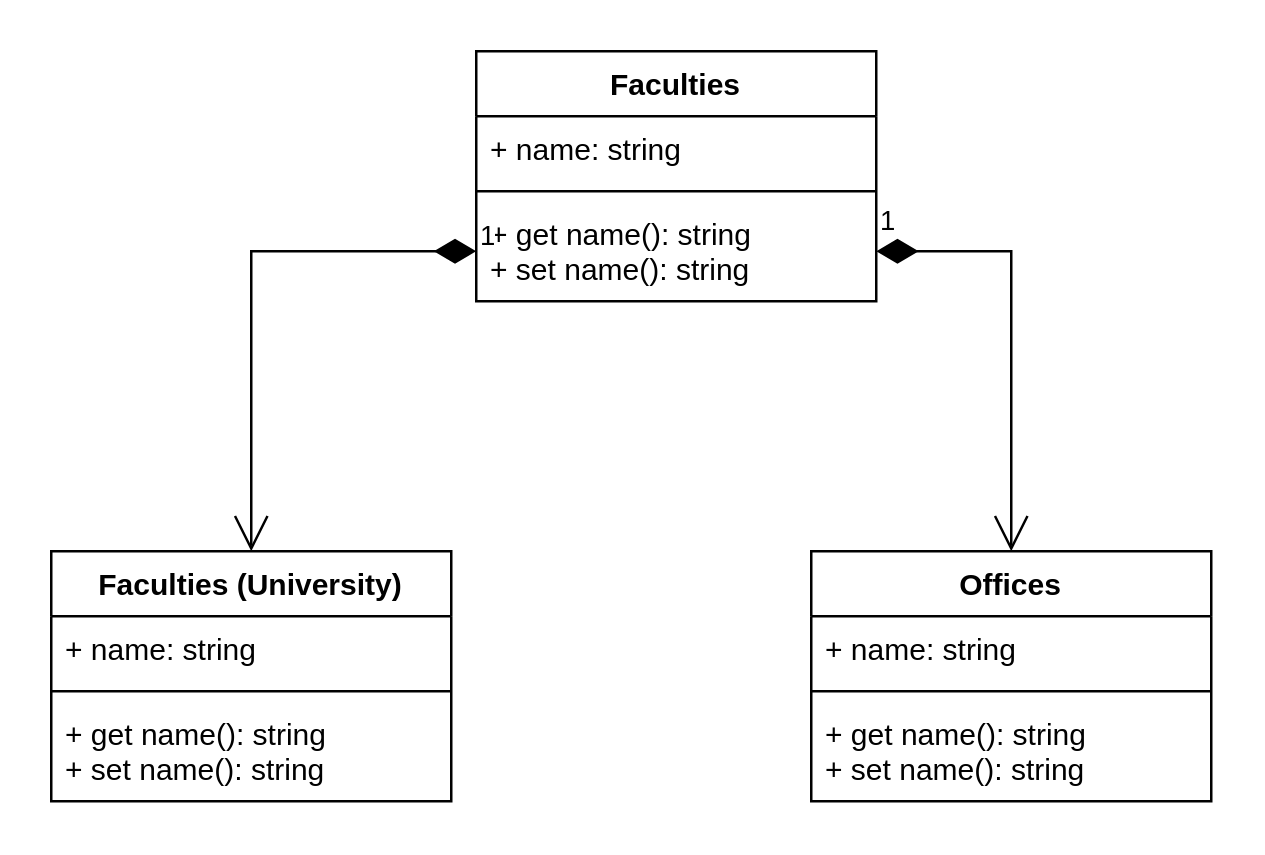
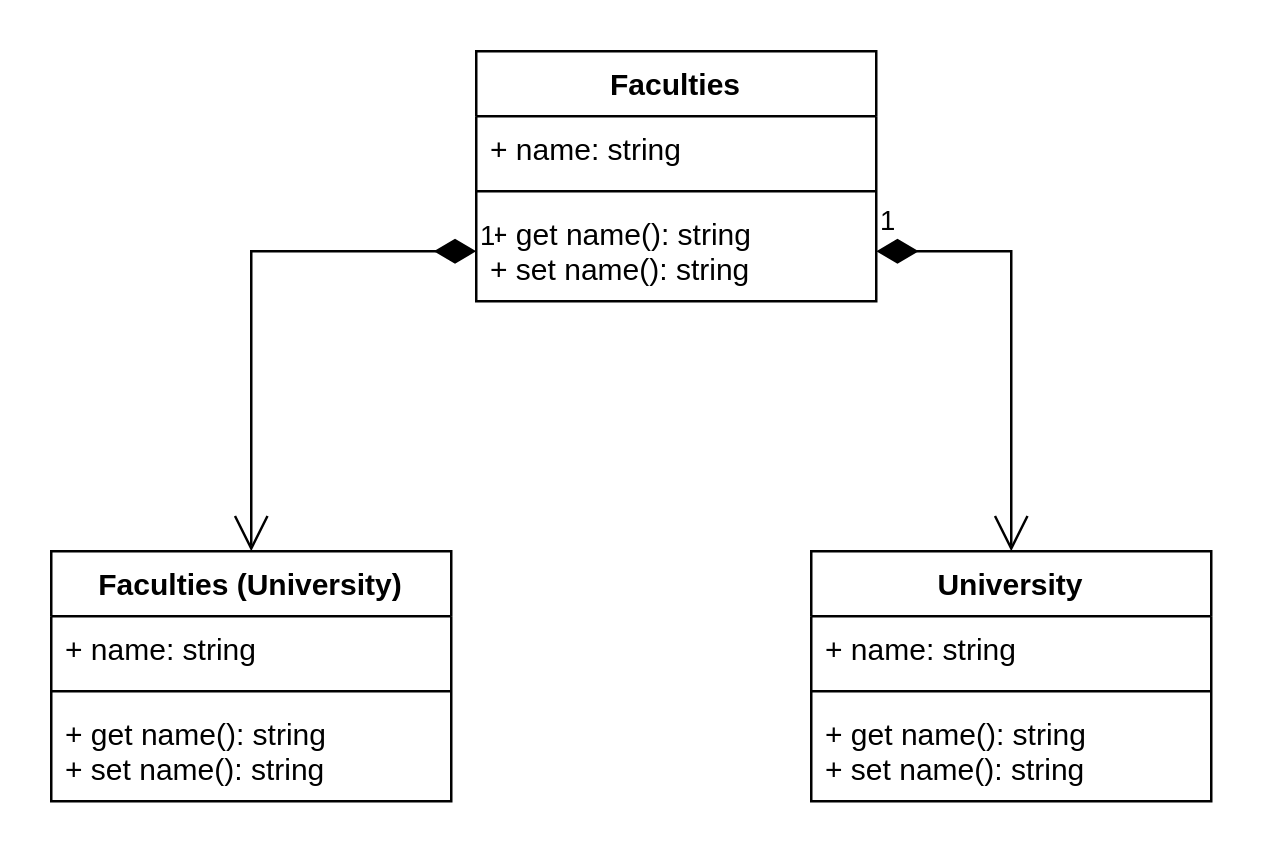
node "Offices": label "Offices" -> "University"
